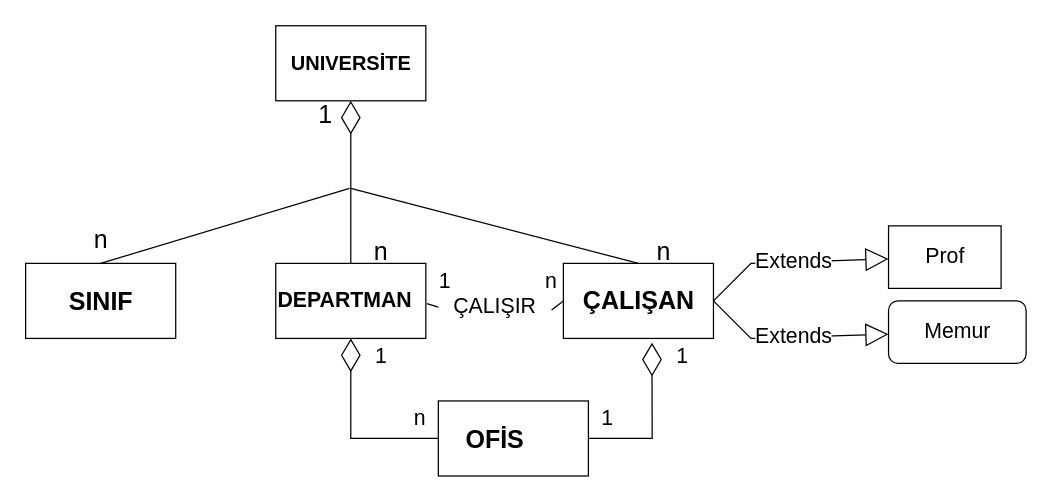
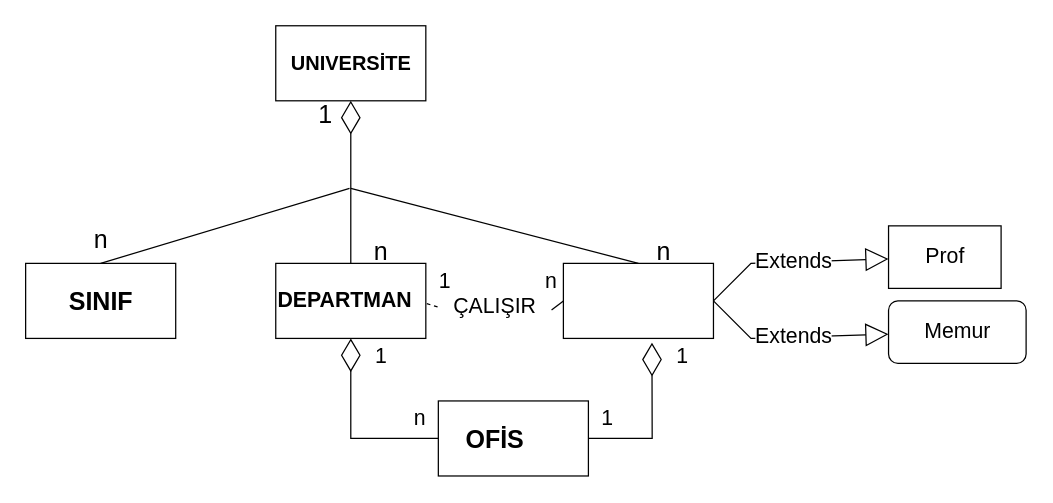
node "ÇALIŞAN": removed
edge "DEPARTMAN" -- "ÇALIŞIR": style solid -> dashed
